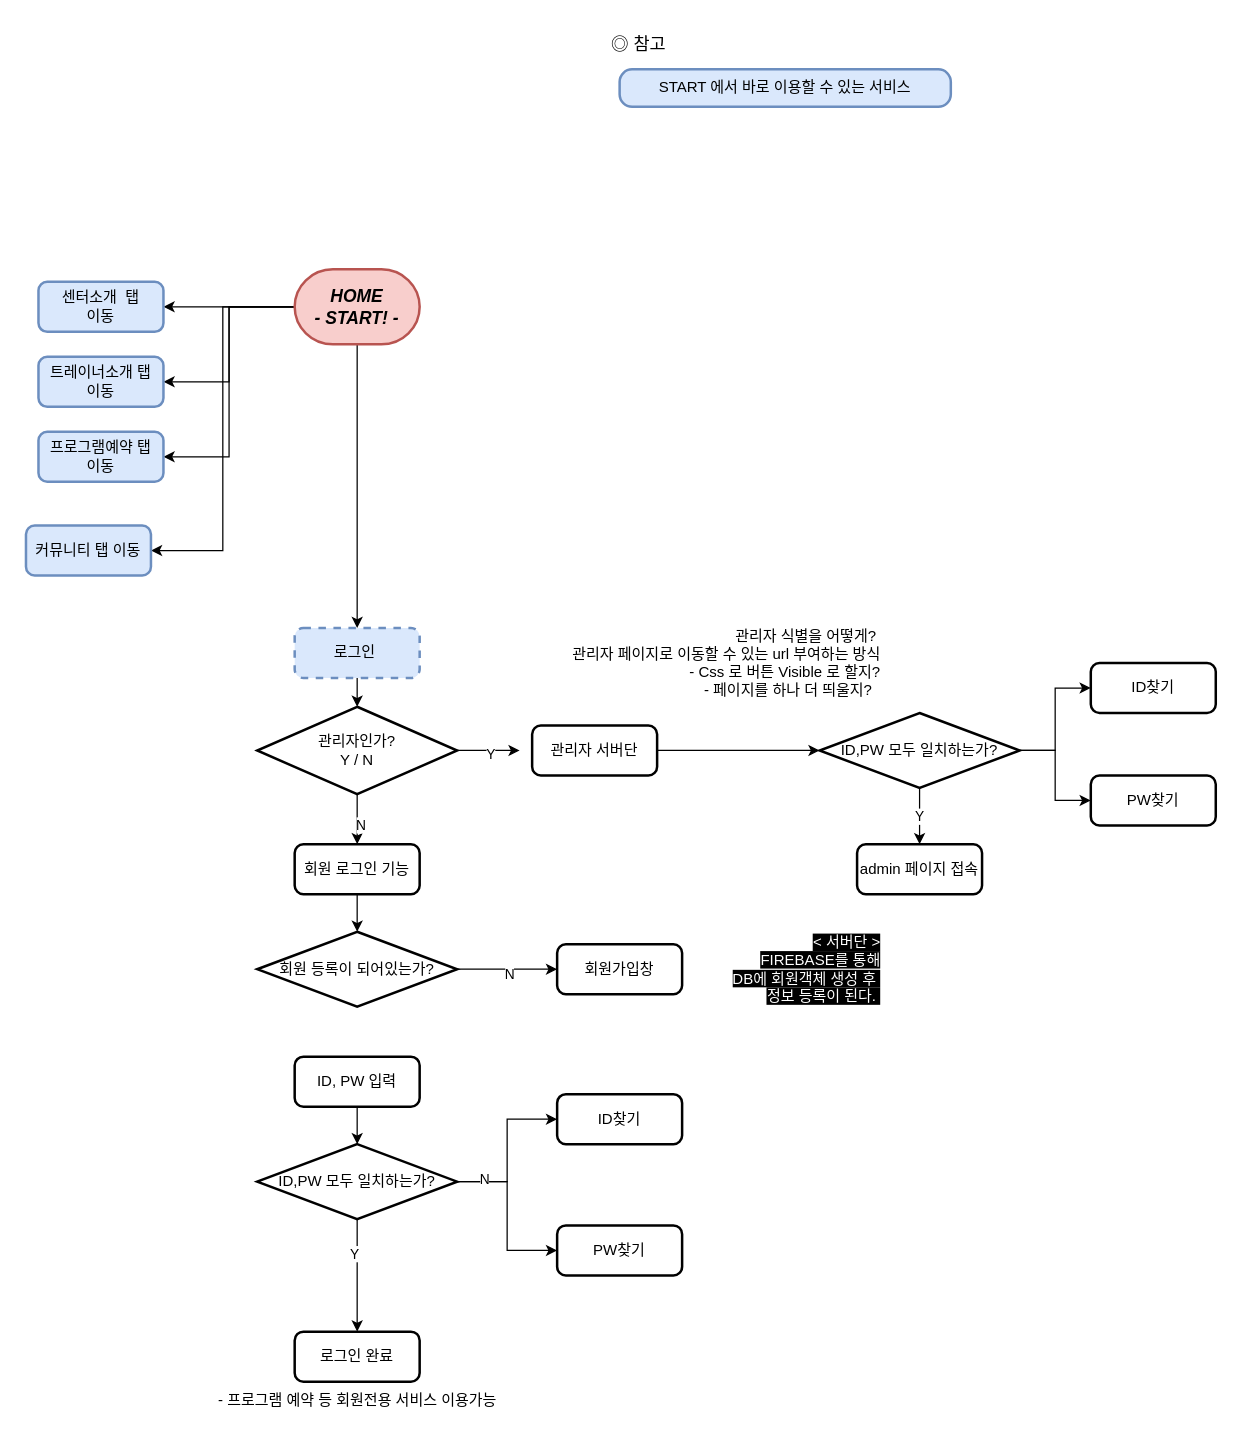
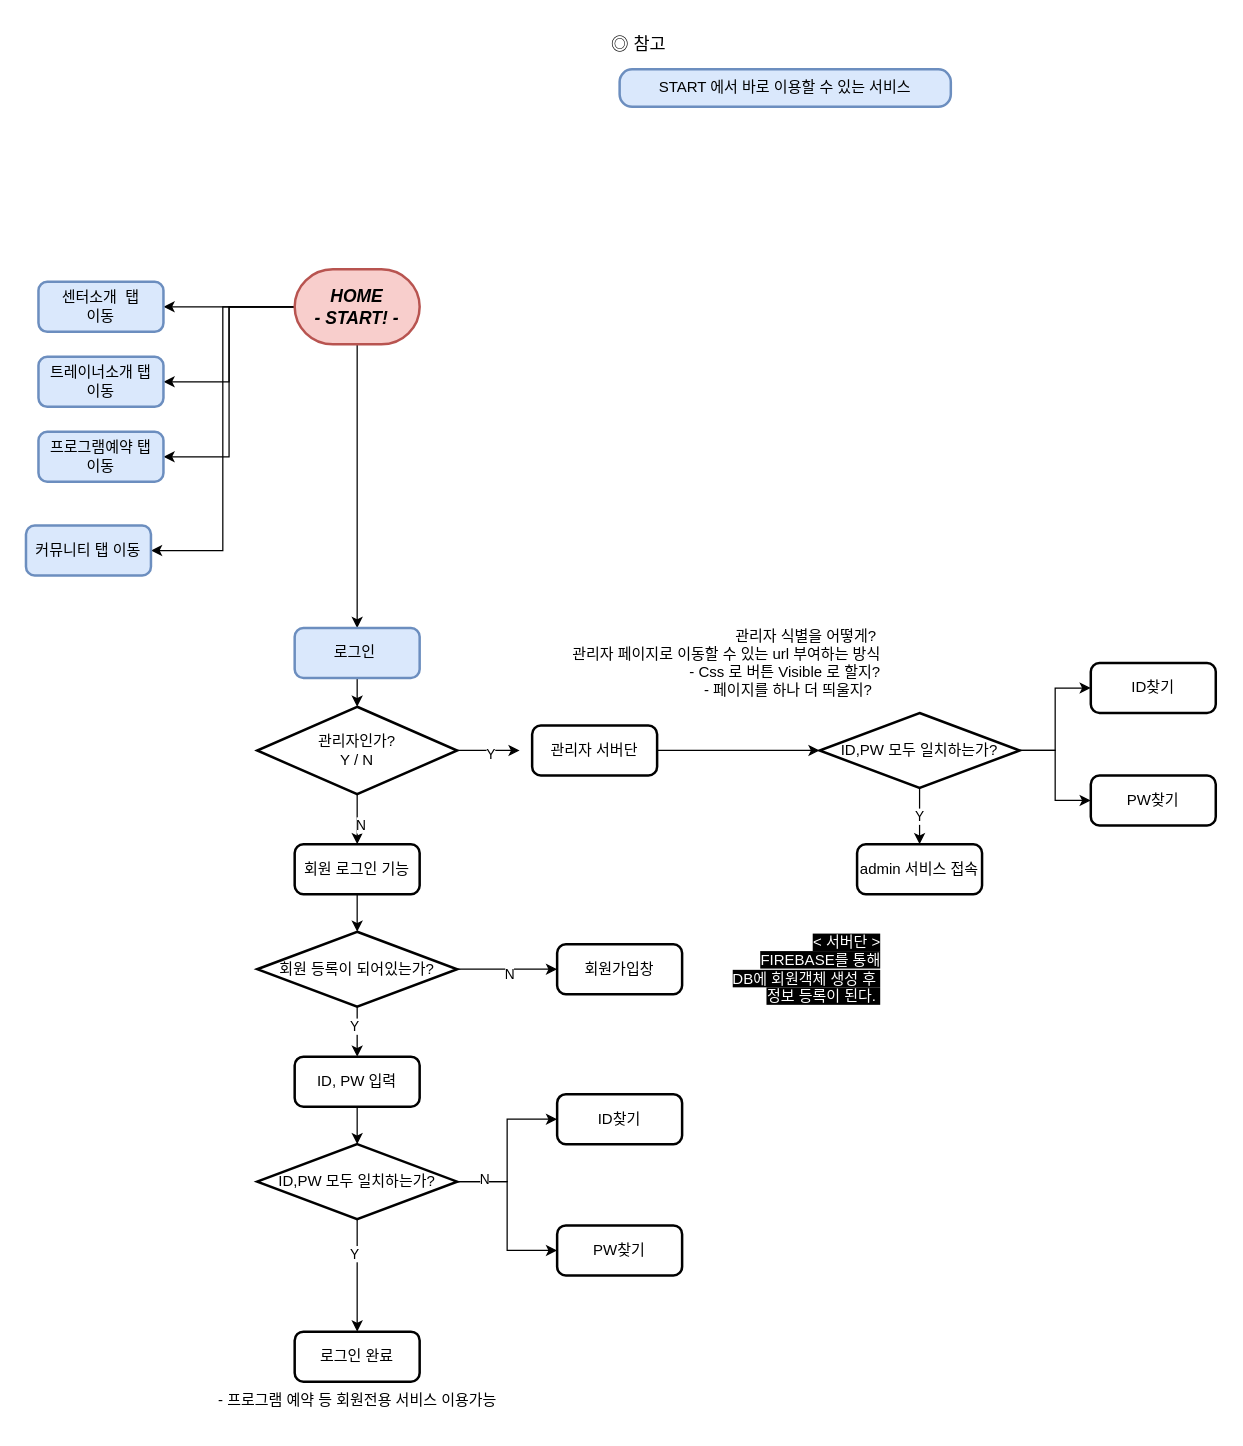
node "로그인": style dashed -> solid
node "admin 페이지 접속": label "admin 페이지 접속" -> "admin 서비스 접속"
edge "회원 등록이 되어있는가?" -> "ID, PW 입력": added, label "Y"
